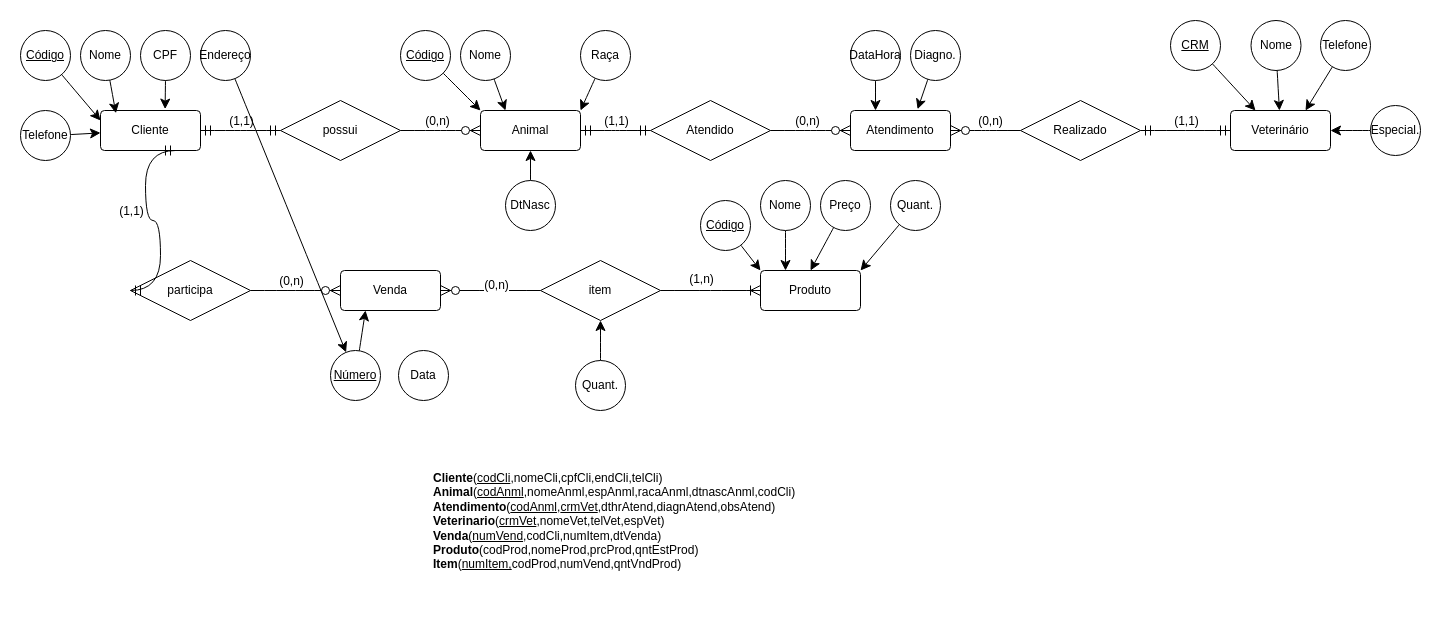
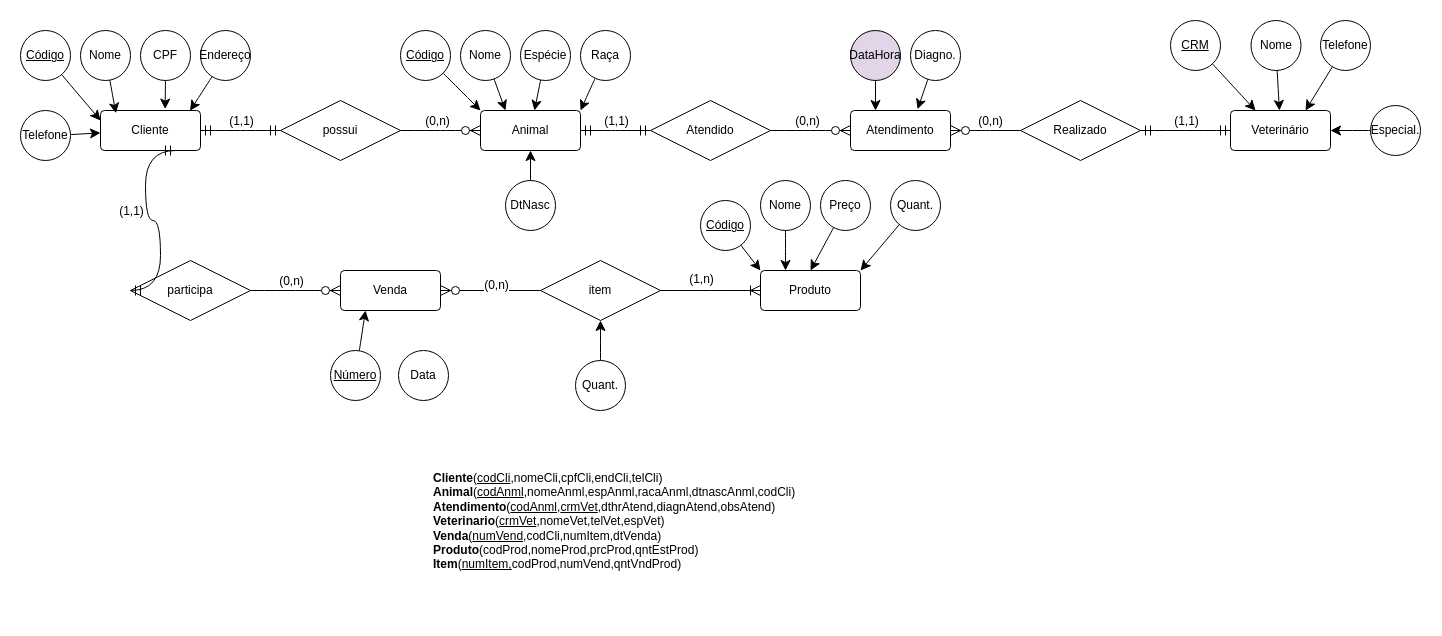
node "Espécie": added
node "DataHora": fillcolor #ffffff -> #e1d5e7
edge "Espécie" -> "Animal": added
edge "Endereço" -> "Número": now "Endereço" -> "Cliente"
